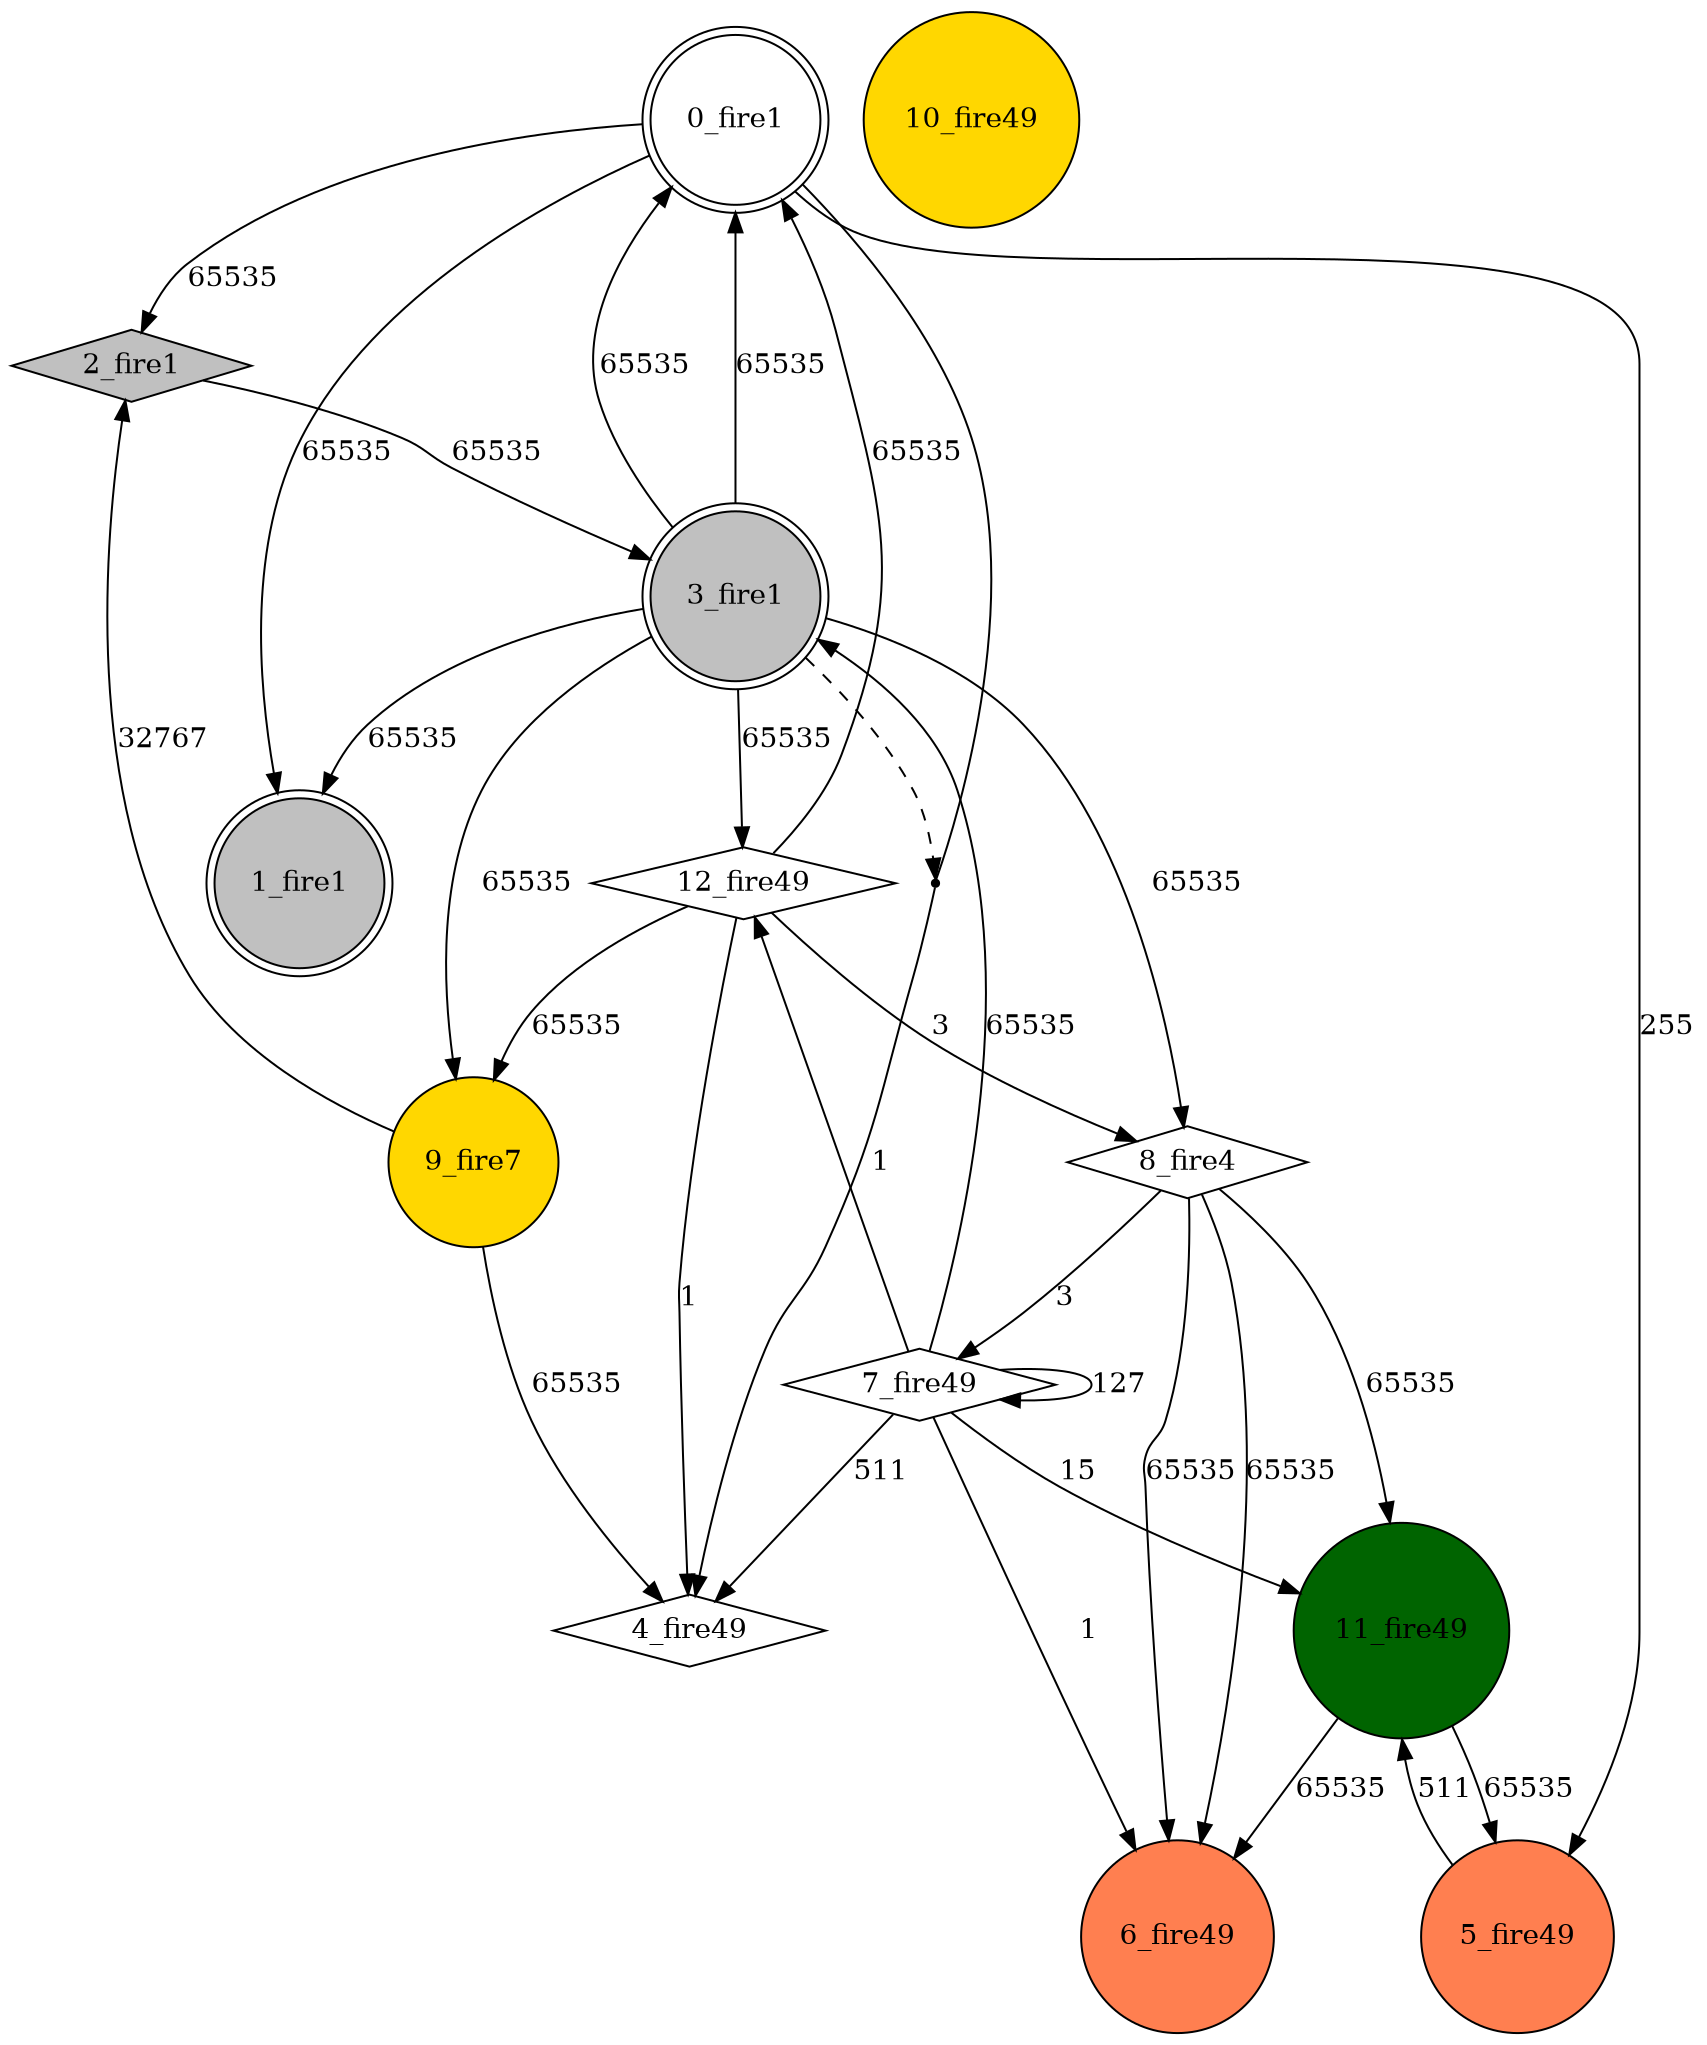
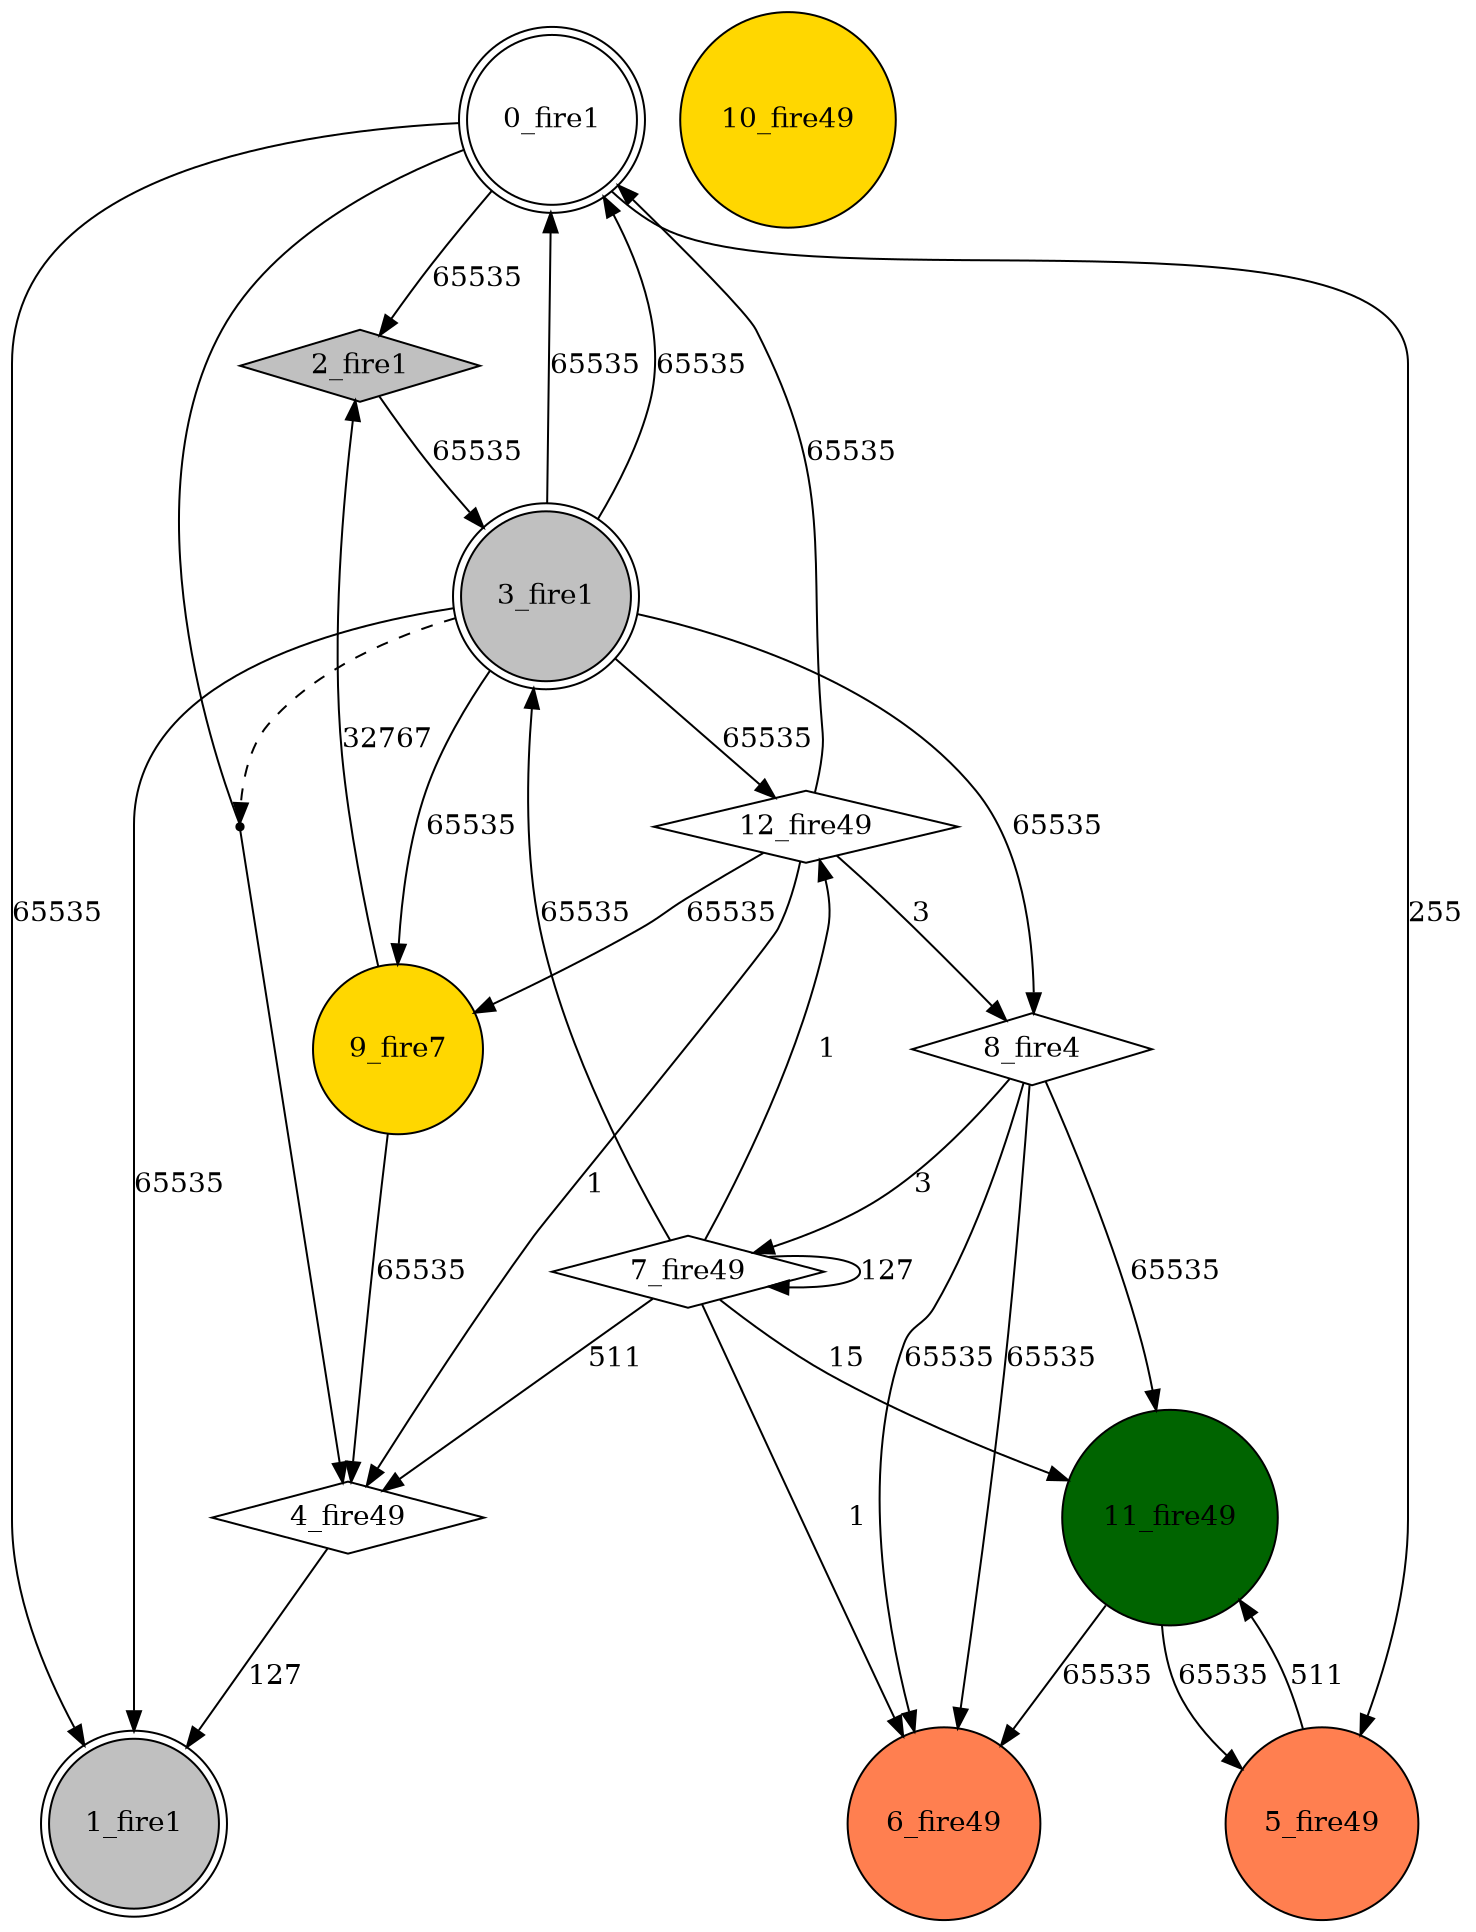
edge "4_fire49" -> "1_fire1": added, label "127"
